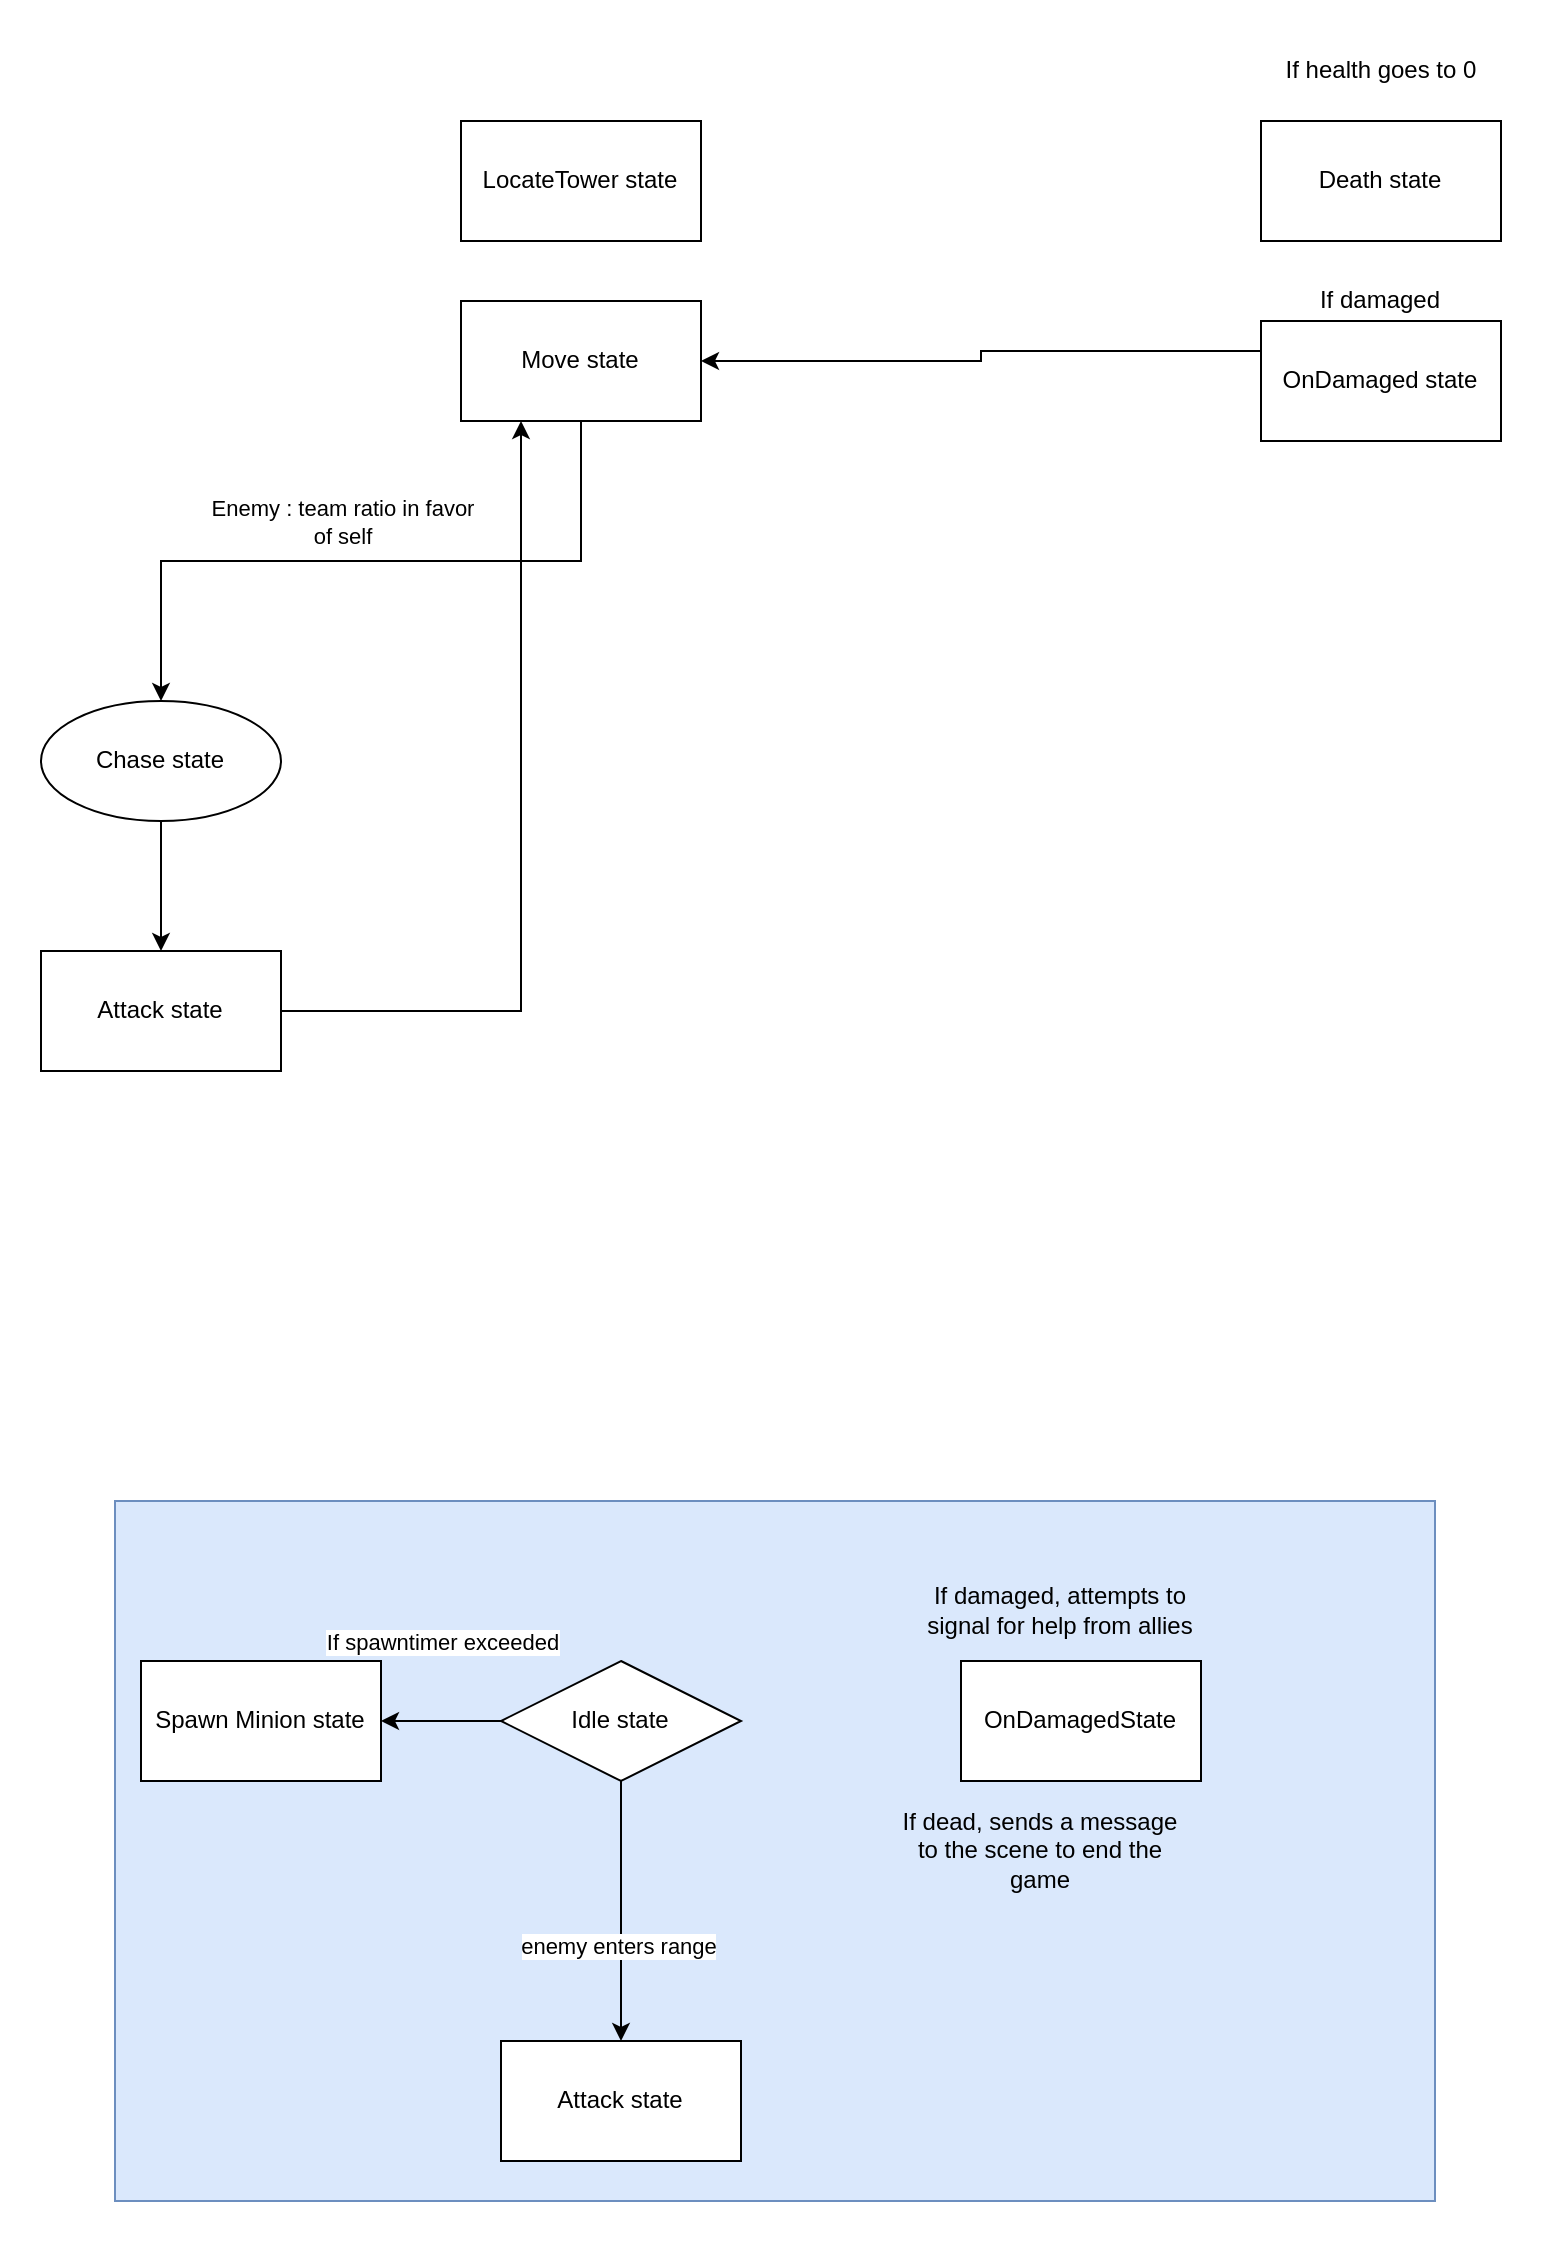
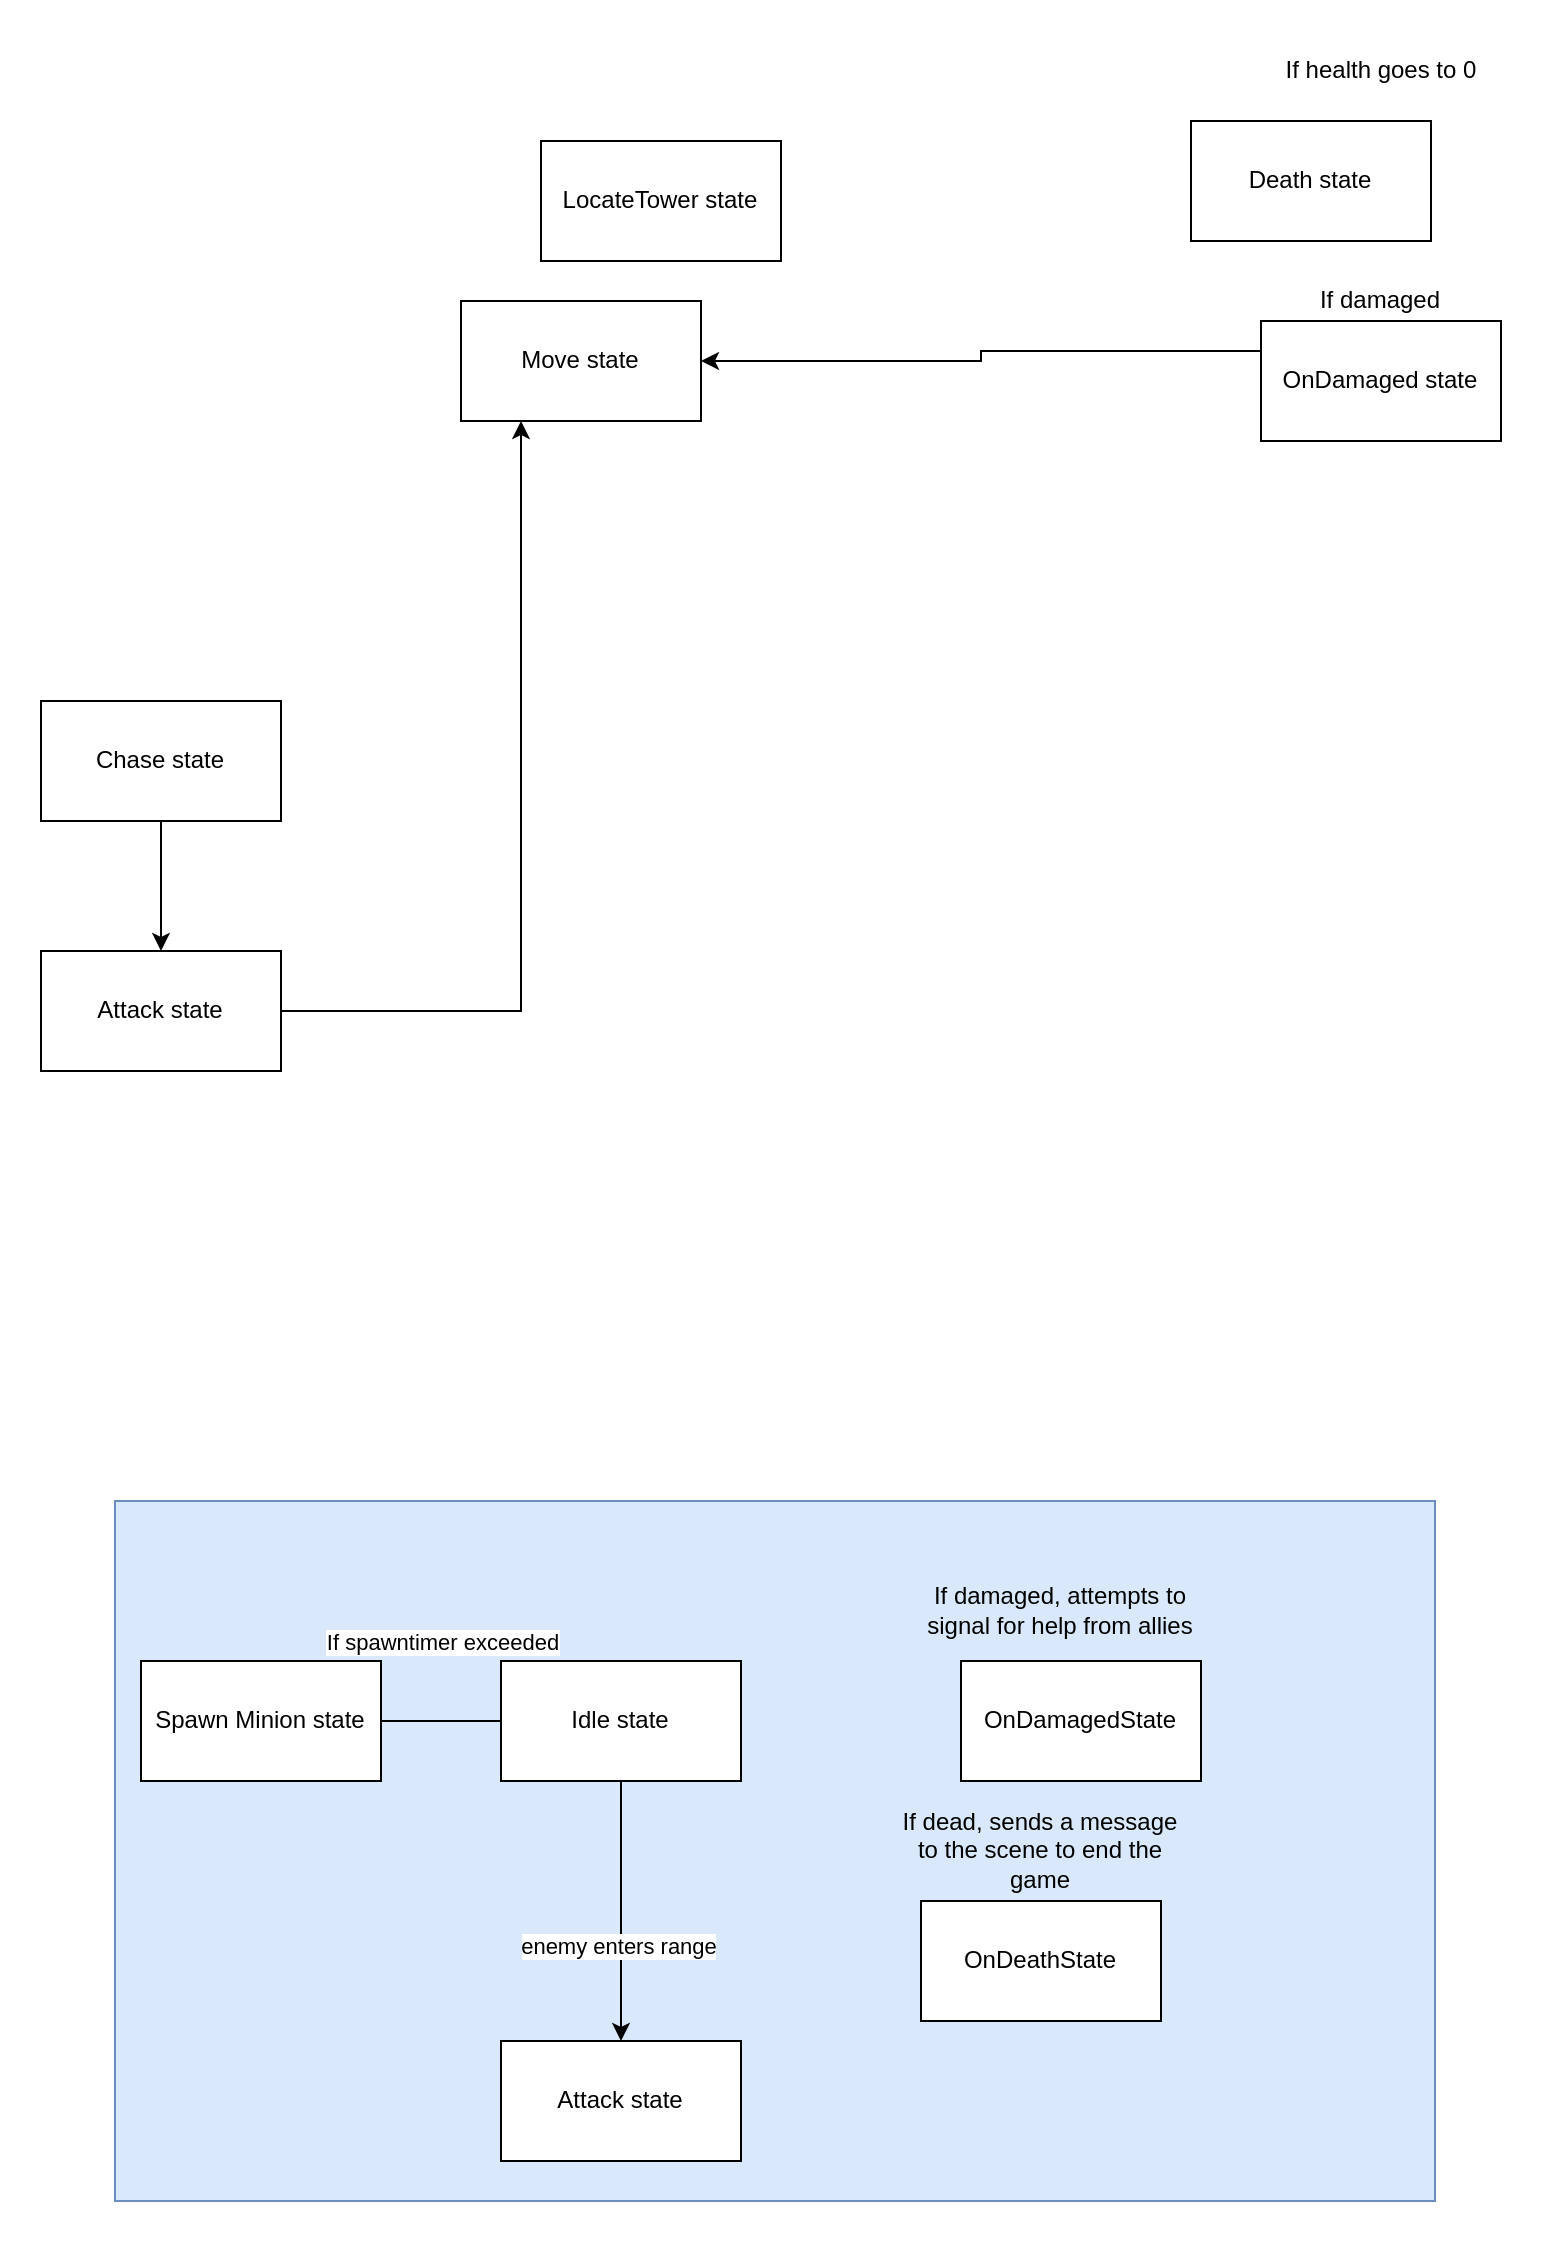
node "LocateTower state": moved (581, 181) -> (661, 201)
node "Death state": moved (1381, 181) -> (1311, 181)
edge "Move state" -> "Chase state": removed, label "Enemy : team ratio in favor of self"
node "Chase state": shape ellipse -> rectangle
edge "Idle state" -> "Spawn Minion state": arrowhead classic -> none
node "Idle state": shape diamond -> rectangle
node "OnDeathState": added
